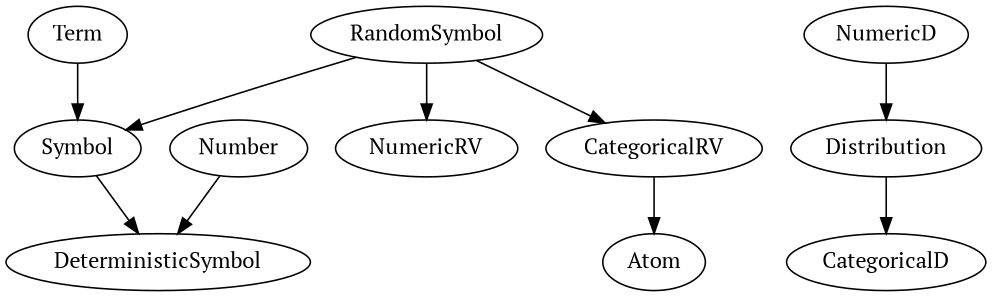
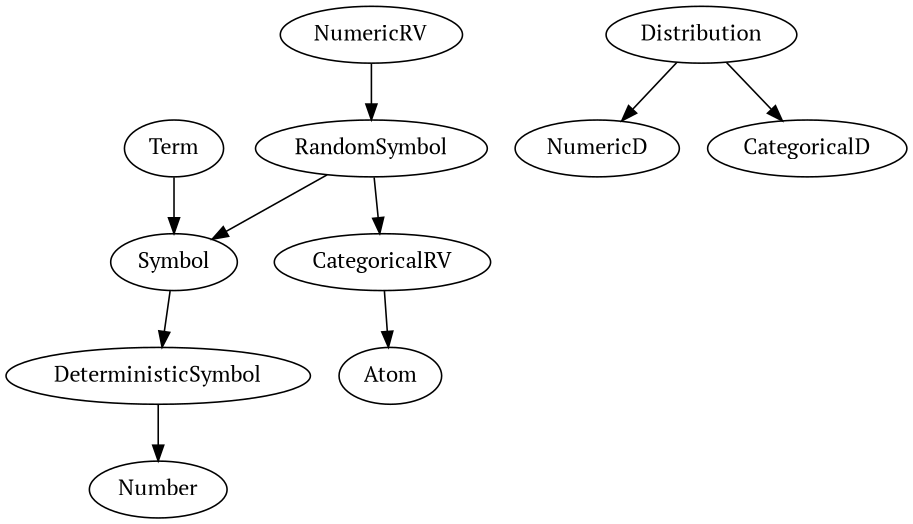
edge "RandomSymbol" -> "NumericRV": reversed
edge "NumericD" -> "Distribution": reversed
edge "Number" -> "DeterministicSymbol": reversed
